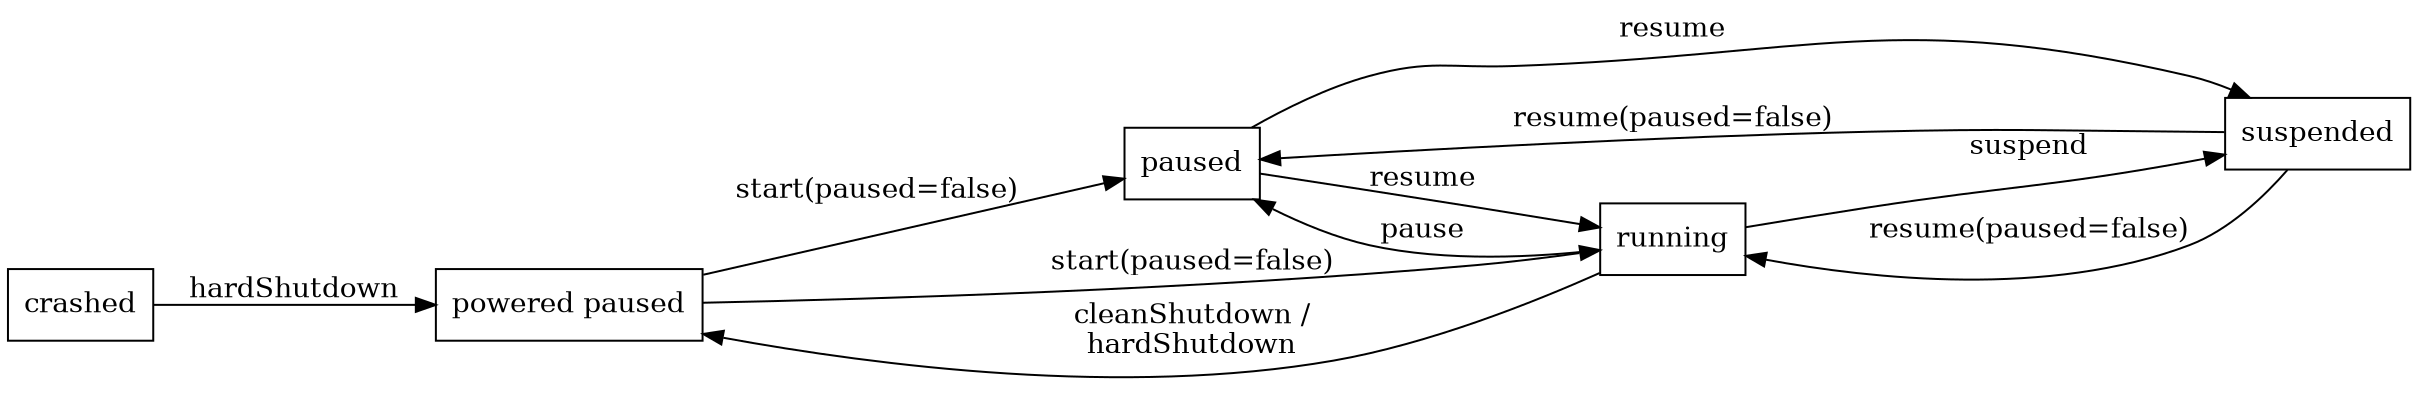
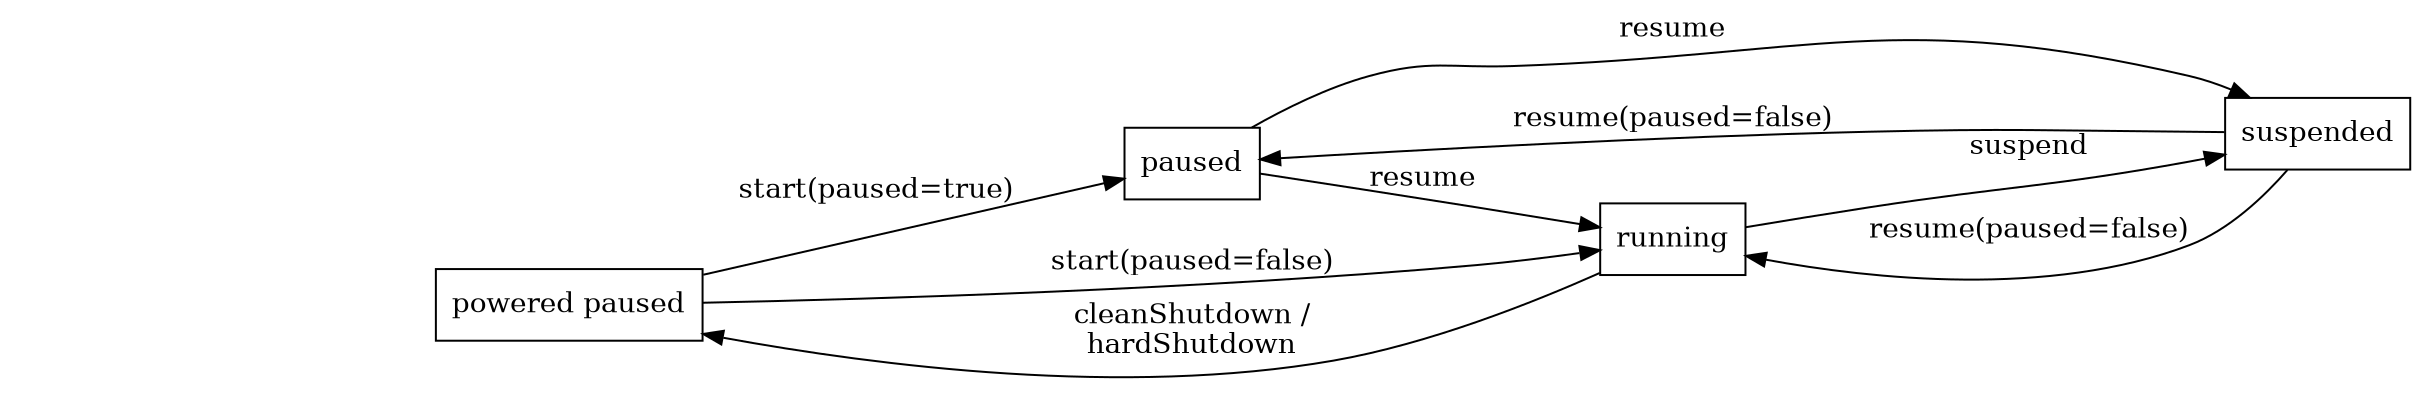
edge "powered paused" -> "paused": label "start(paused=false)" -> "start(paused=true)"
edge "running" -> "paused": removed, label "pause"
node "crashed": removed
